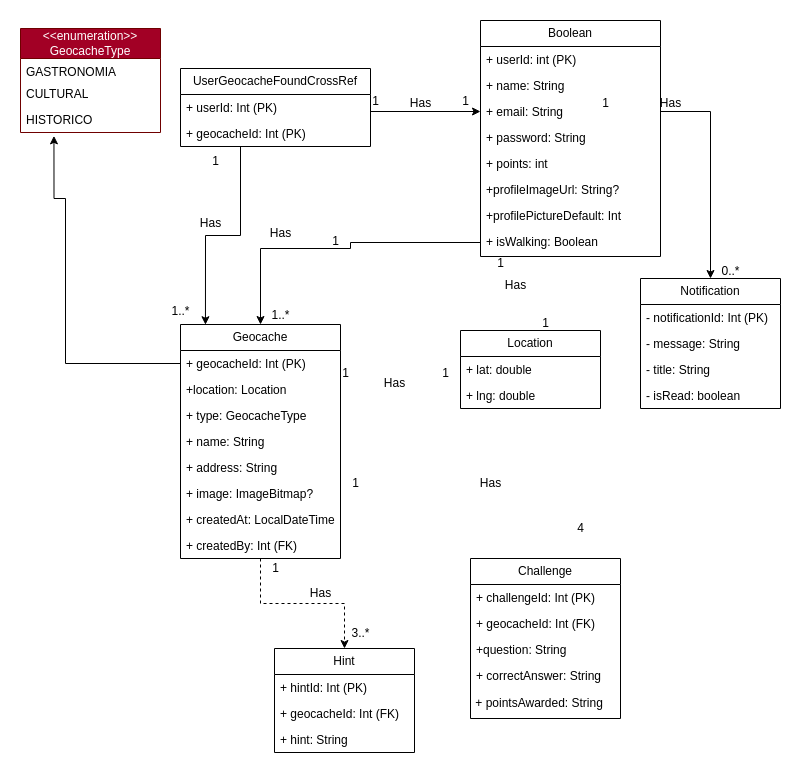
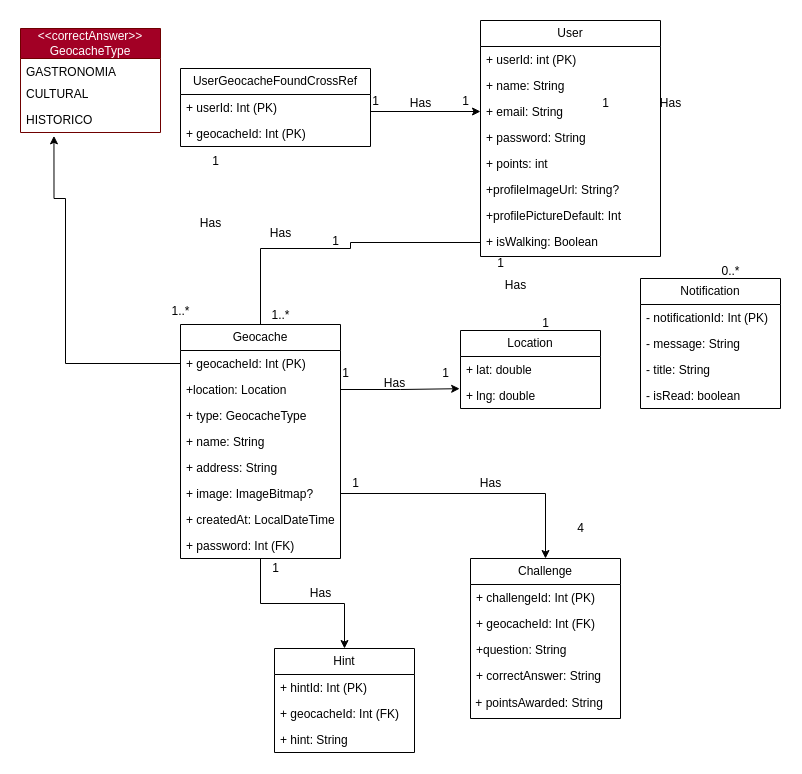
node "Boolean": label "Boolean" -> "User"
node "<<enumeration>> GeocacheType": label "<<enumeration>> GeocacheType" -> "<<correctAnswer>> GeocacheType"
edge "+ email: String" -> "Notification": removed
edge "UserGeocacheFoundCrossRef" -> "Geocache": removed
edge "+ isWalking: Boolean" -> "Geocache": arrowhead classic -> none
edge "+location: Location" -> "+ lng: double": added
edge "+ image: ImageBitmap?" -> "Challenge": added
node "+ createdBy: Int (FK)": label "+ createdBy: Int (FK)" -> "+ password: Int (FK)"
edge "Geocache" -> "Hint": style dashed -> solid
node "3..*": removed
